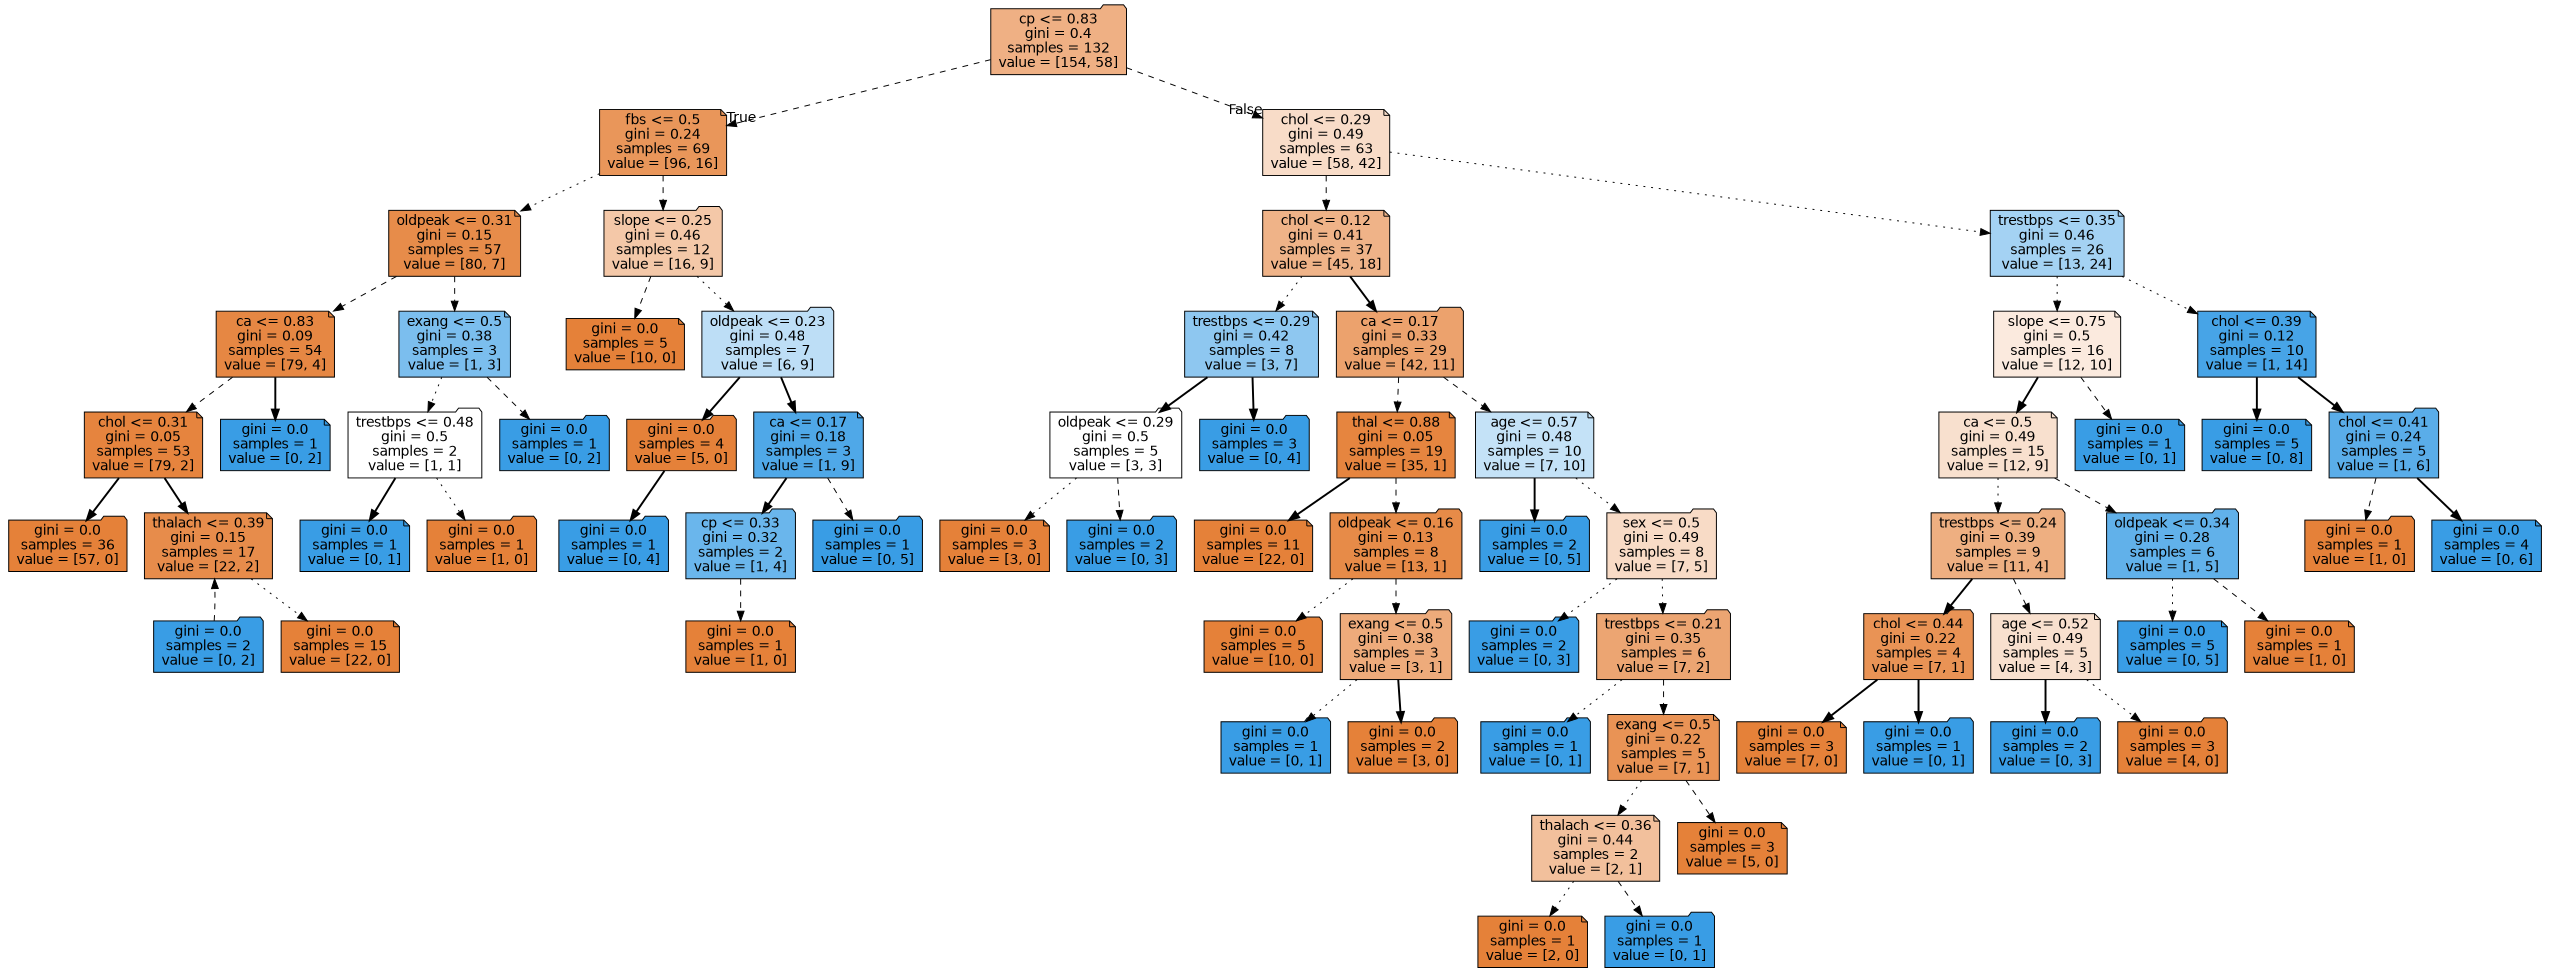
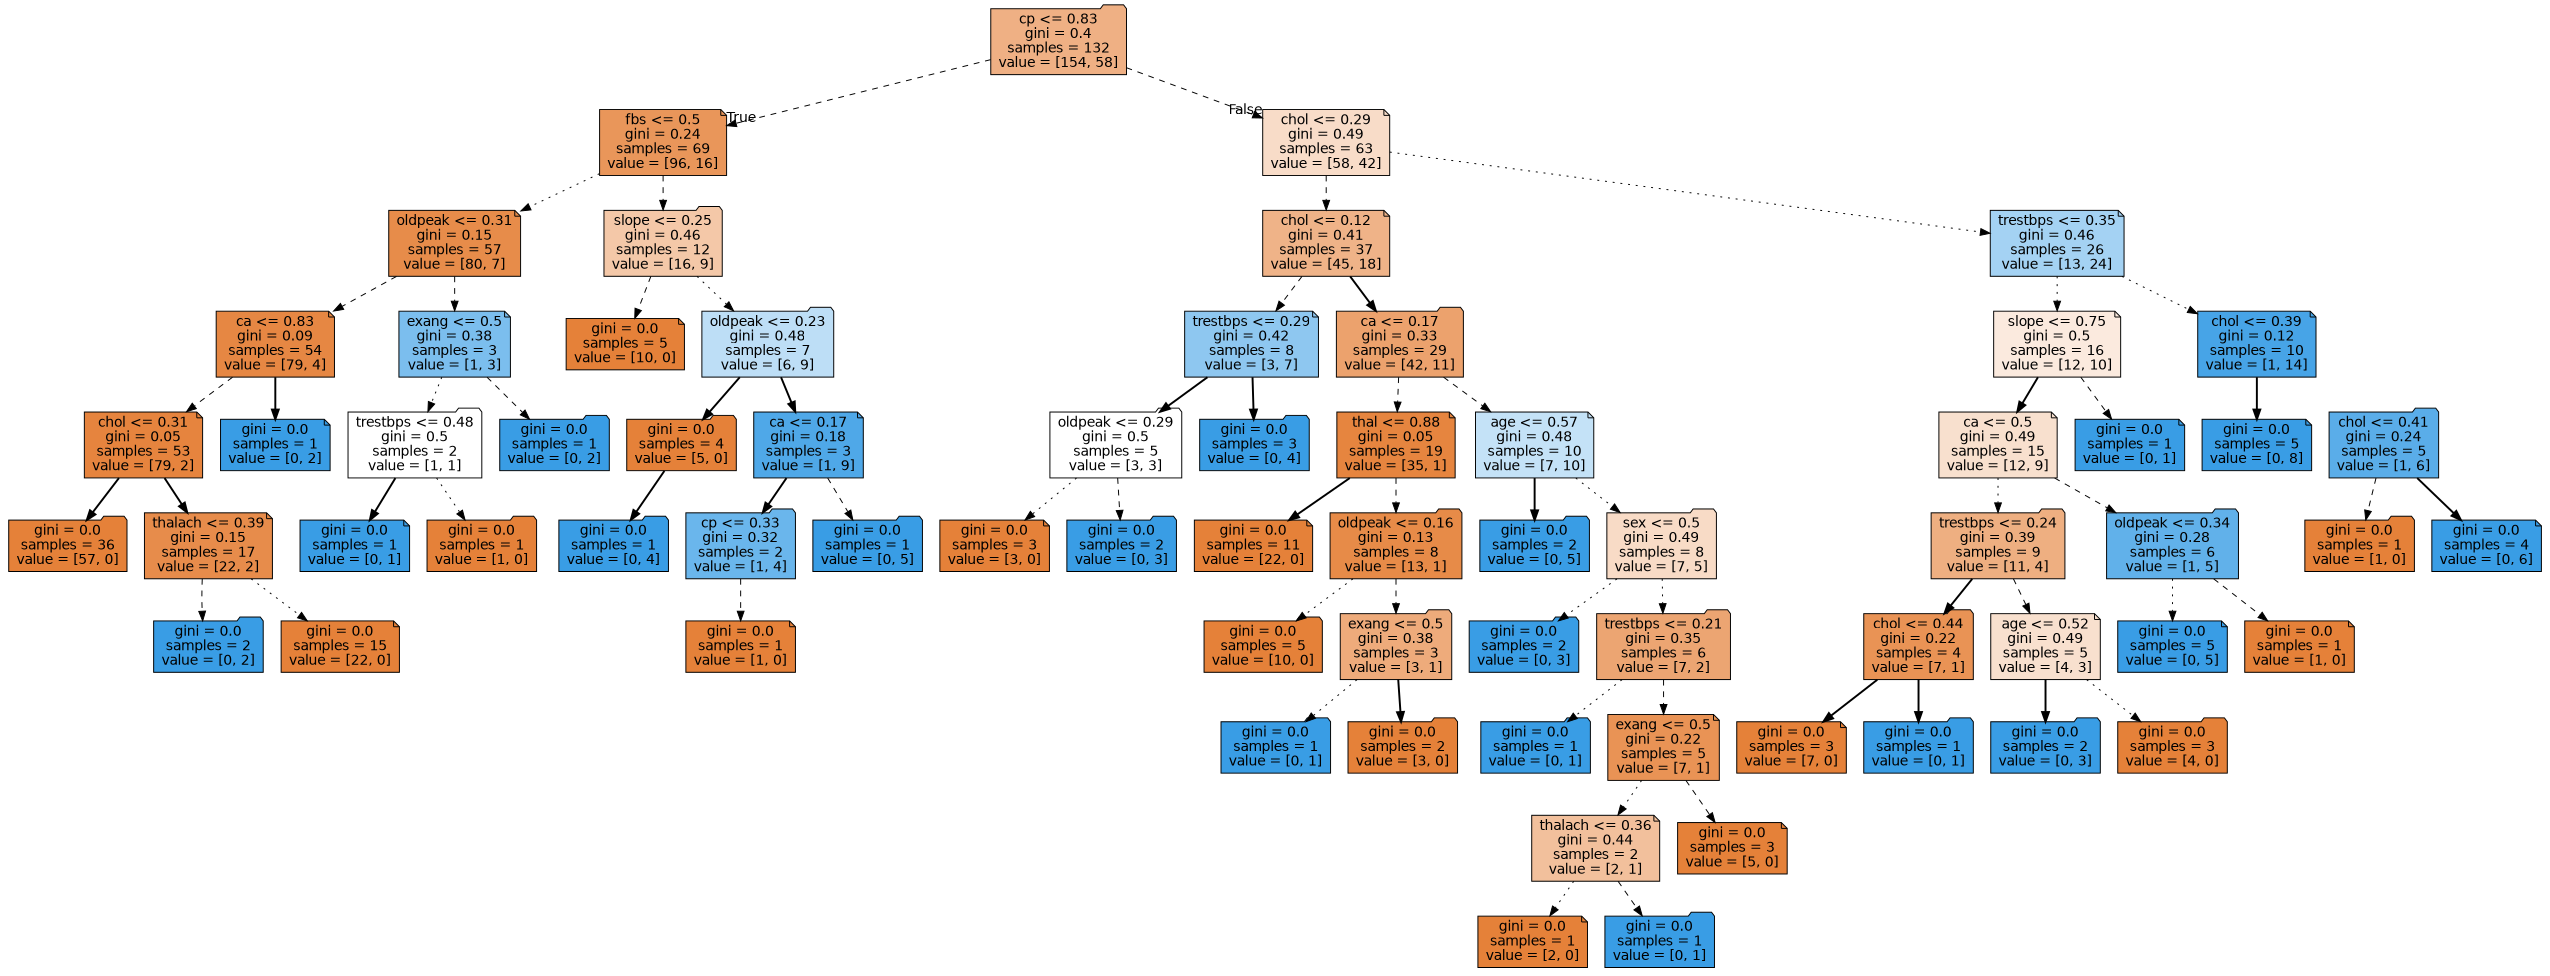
edge "chol <= 0.12 gini = 0.41 samples = 37 value = [45, 18]" -> "trestbps <= 0.29 gini = 0.42 samples = 8 value = [3, 7]": style dotted -> dashed
edge "chol <= 0.39 gini = 0.12 samples = 10 value = [1, 14]" -> "chol <= 0.41 gini = 0.24 samples = 5 value = [1, 6]": removed
edge "gini = 0.0 samples = 2 value = [0, 2]" -> "thalach <= 0.39 gini = 0.15 samples = 17 value = [22, 2]": reversed
